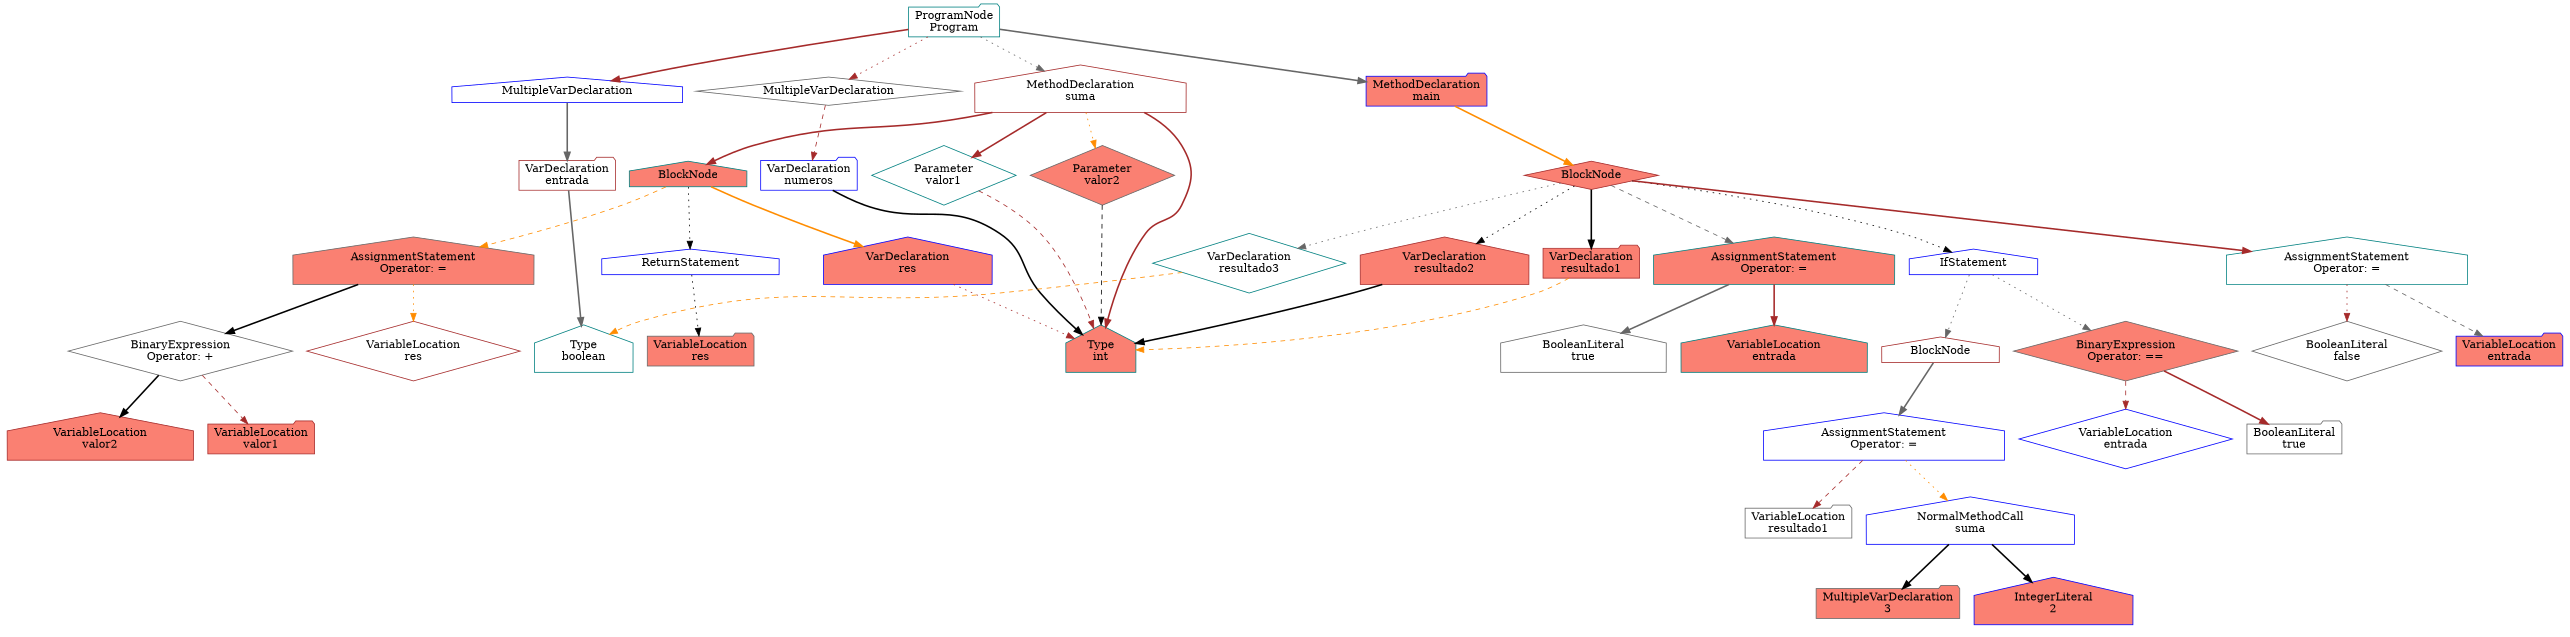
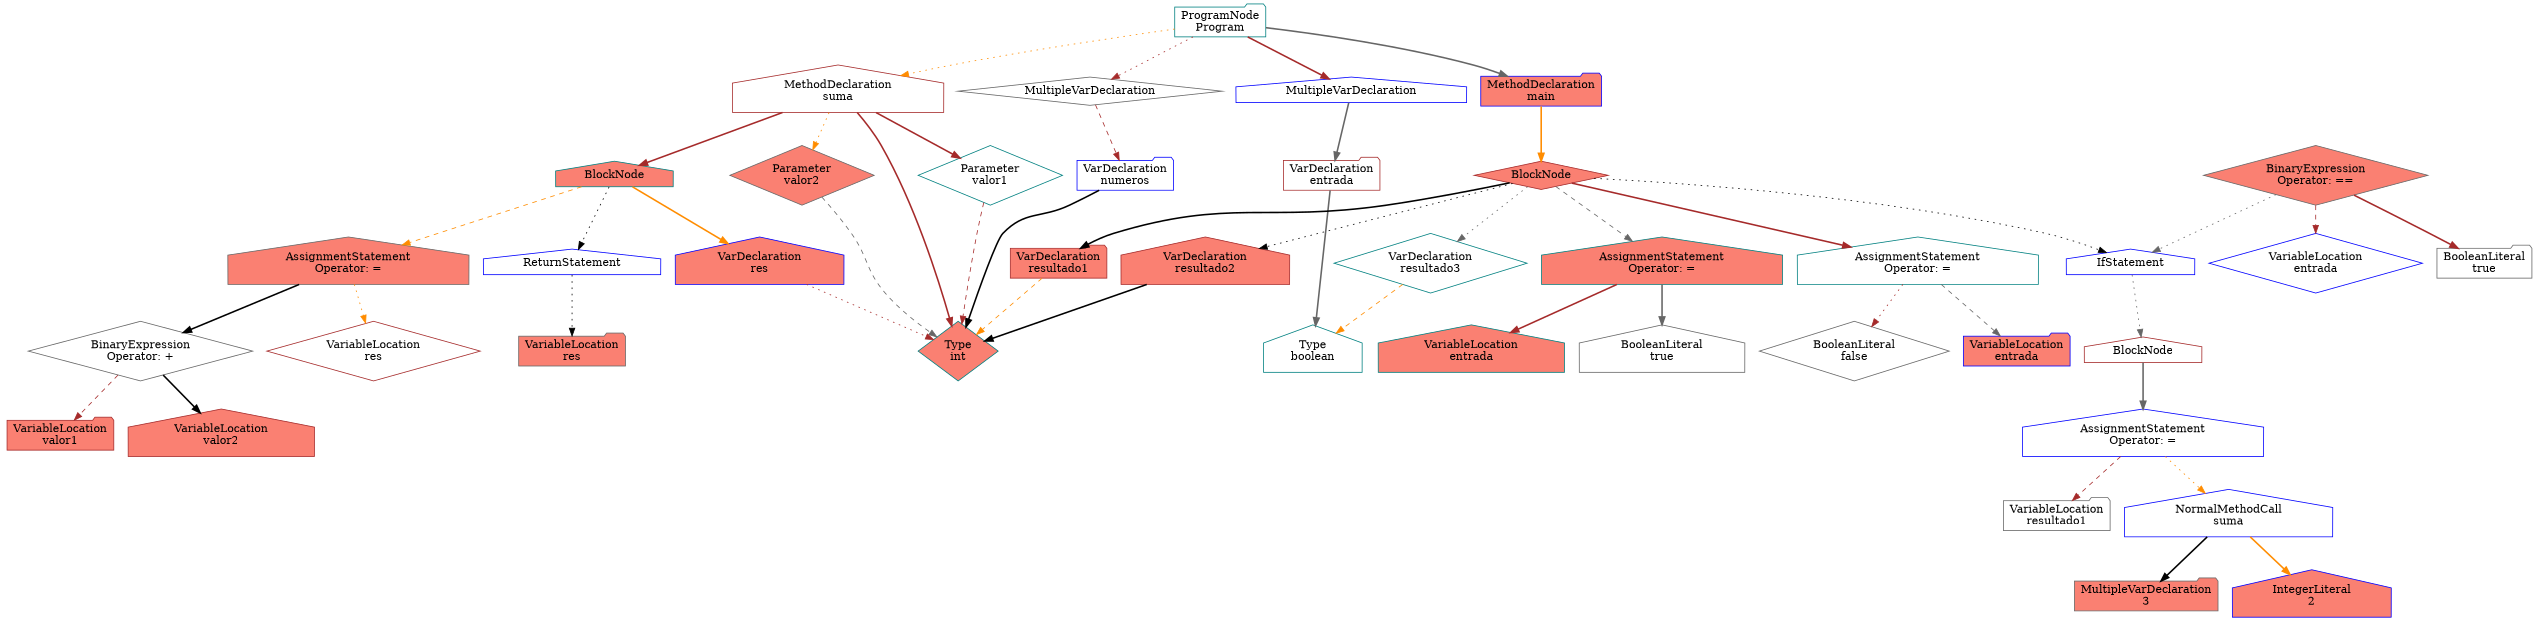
edge "ProgramNode Program" -> "MethodDeclaration suma": color gray40 -> darkorange
edge "Parameter valor2" -> "Type int": color black -> gray40
edge "IfStatement" -> "BinaryExpression Operator: ==": reversed
node "Type int": shape house -> diamond
edge "NormalMethodCall suma" -> "IntegerLiteral 2": color black -> darkorange
